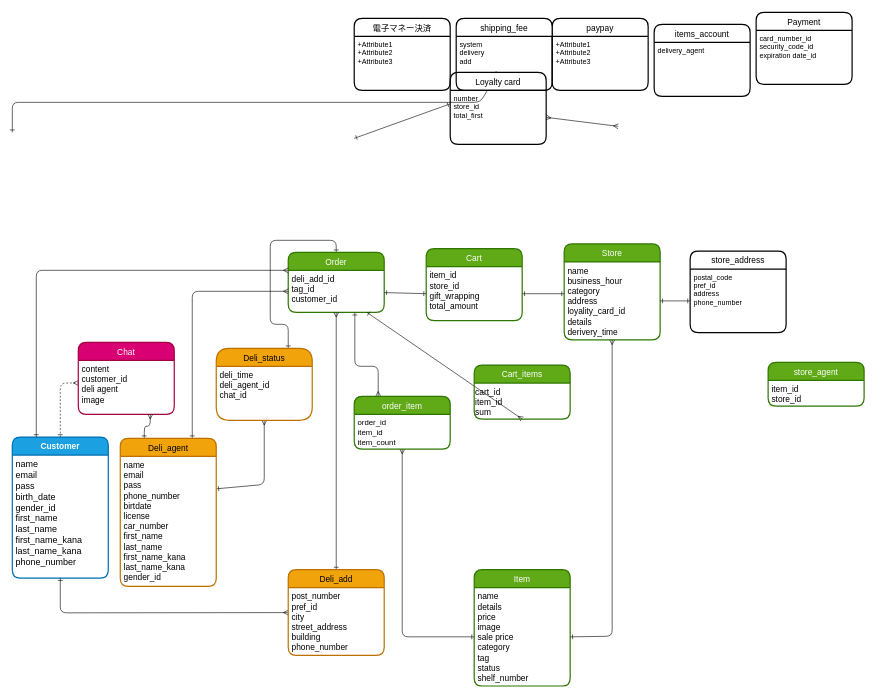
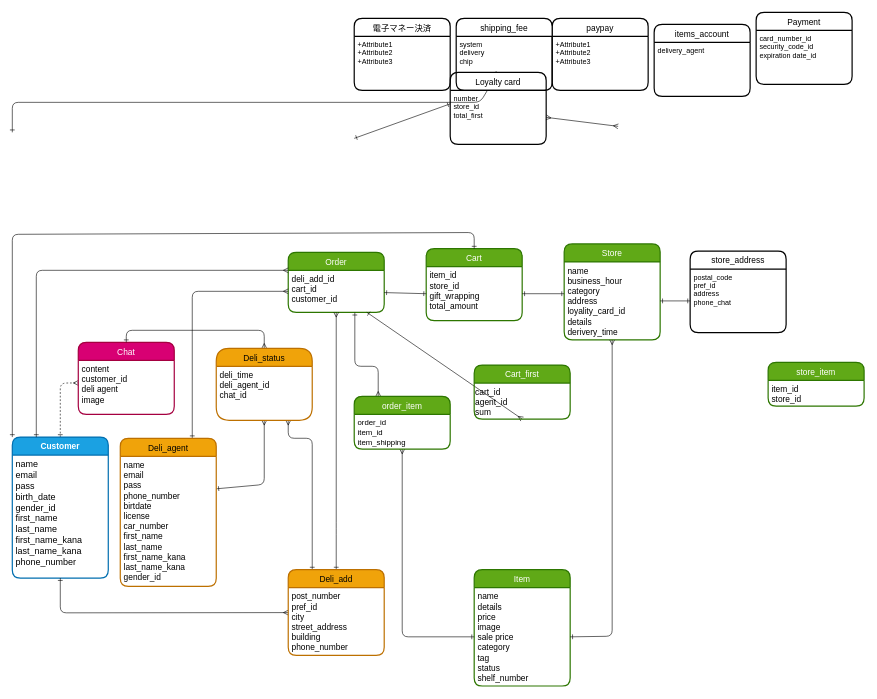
node "system delivery add": label "system delivery add" -> "system delivery chip"
edge "Order" -- "Deli_status": removed
node "postal_code pref_id address phone_number": label "postal_code pref_id address phone_number" -> "postal_code pref_id address phone_chat"
node "deli_add_id tag_id customer_id": label "deli_add_id tag_id customer_id" -> "deli_add_id cart_id customer_id"
edge "Cart" -- "Customer": added
edge "Chat" -- "Deli_status": added
node "store_agent": label "store_agent" -> "store_item"
node "Cart_items": label "Cart_items" -> "Cart_first"
node "cart_iditem_id sum": label "cart_iditem_id sum" -> "cart_idagent_id sum"
node "order_id item_id item_count": label "order_id item_id item_count" -> "order_id item_id item_shipping"
edge "content customer_id deli agent image" -- "Deli_agent": removed
edge "deli_time deli_agent_id chat_id" -- "Deli_add": added
